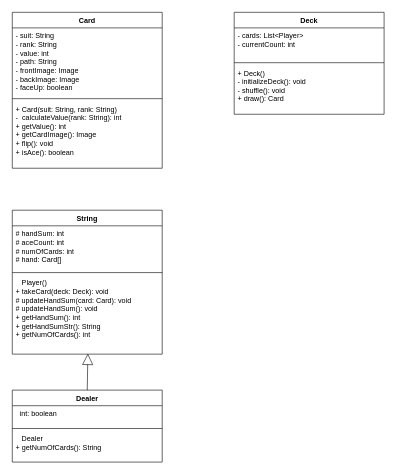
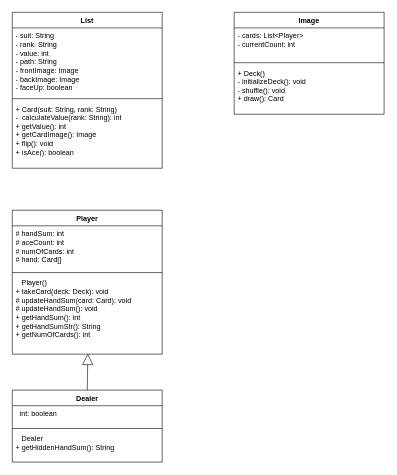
node "Card": label "Card" -> "List"
node "Deck": label "Deck" -> "Image"
node "String": label "String" -> "Player"
node "Dealer + getNumOfCards(): String": label "Dealer + getNumOfCards(): String" -> "Dealer + getHiddenHandSum(): String"
